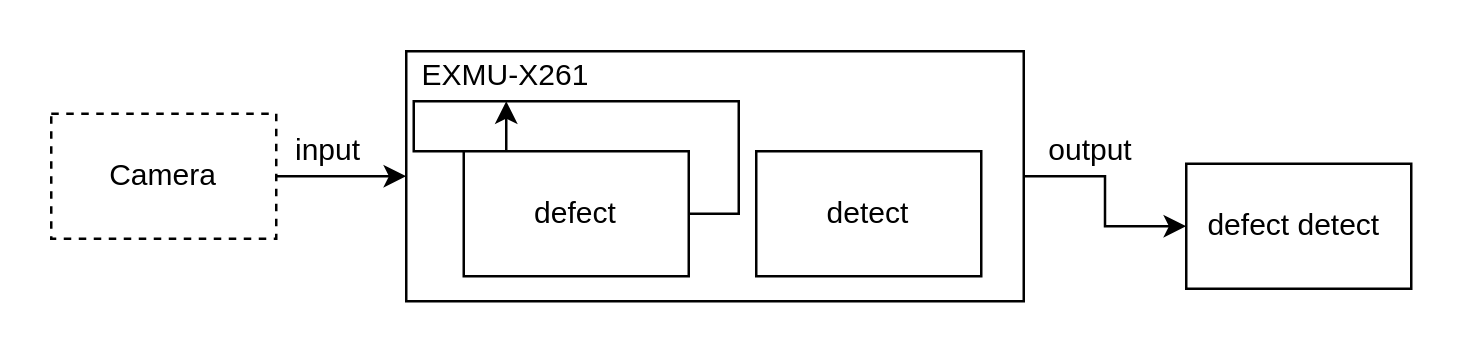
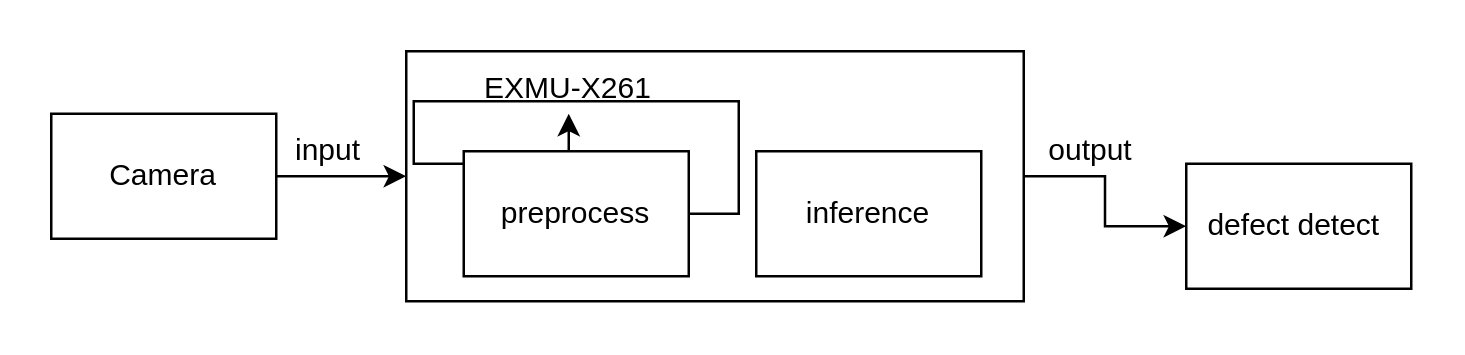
node "EXMU-X261": moved (506, 76) -> (569, 89)
node "Camera": style dashed -> solid
node "defect": label "defect" -> "preprocess"
node "detect": label "detect" -> "inference"
